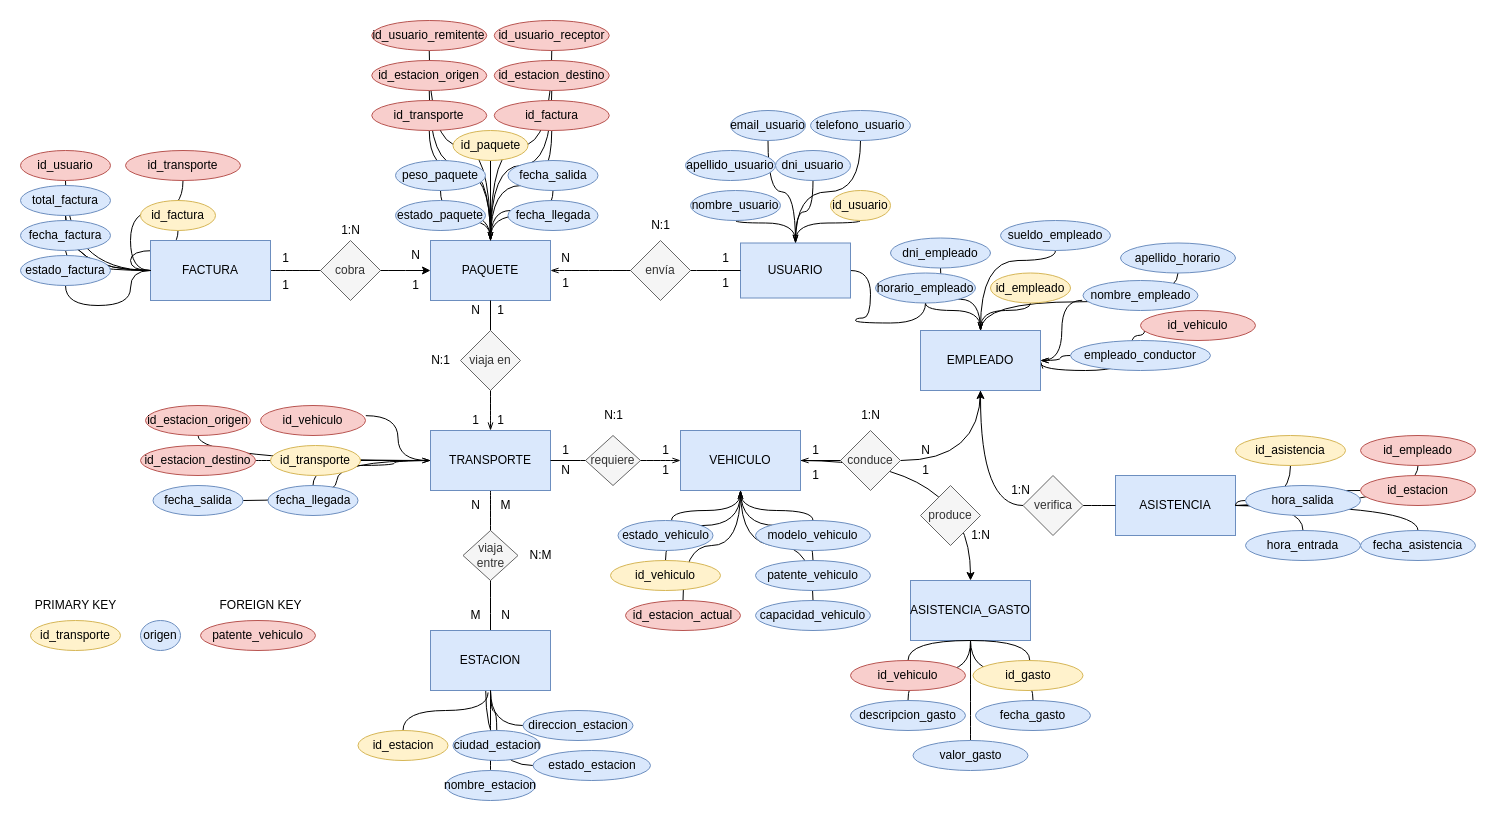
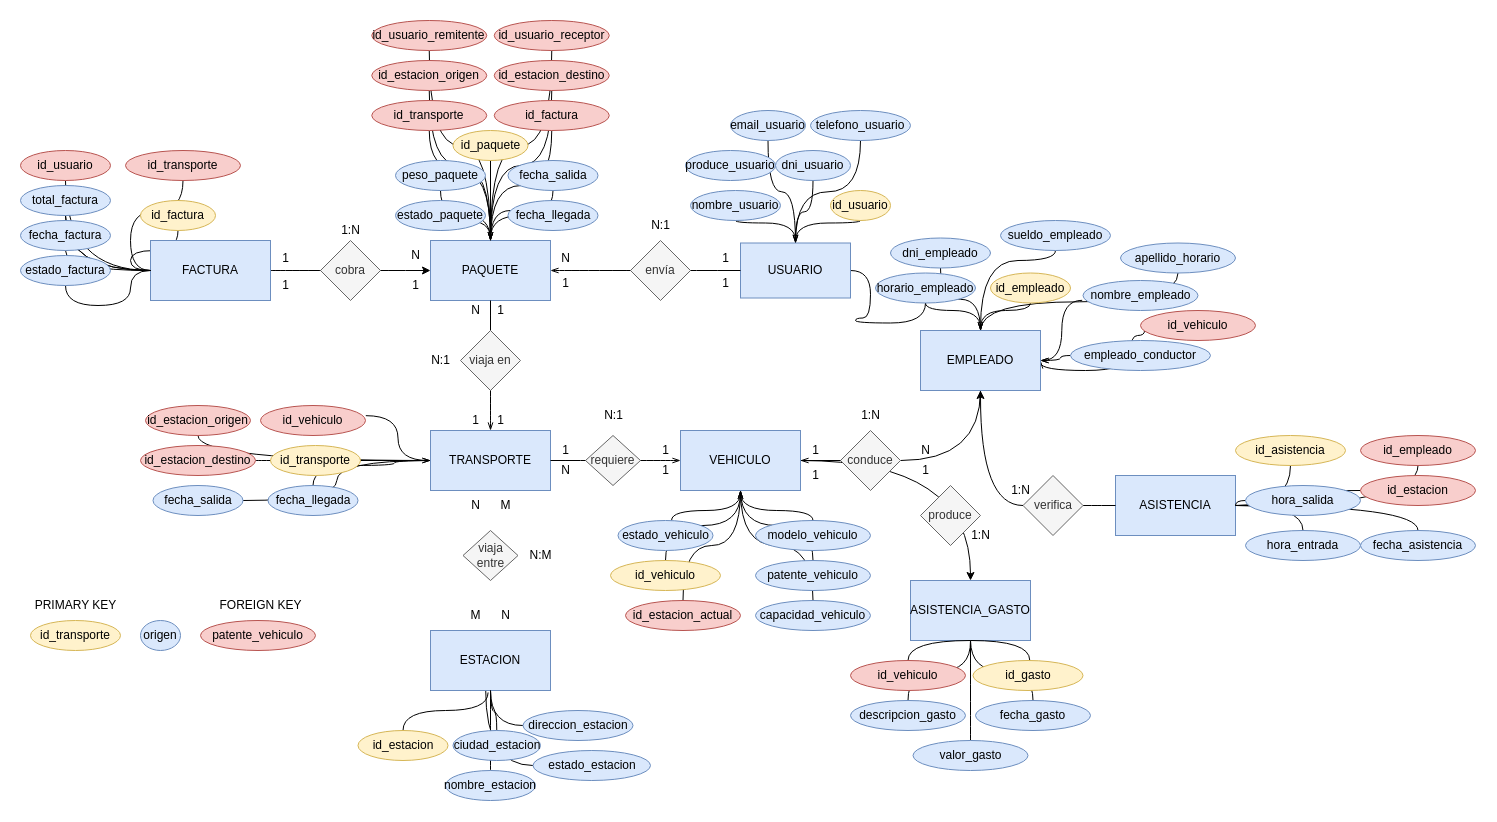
node "apellido_usuario": label "apellido_usuario" -> "produce_usuario"
edge "TRANSPORTE" -- "ESTACION": removed
